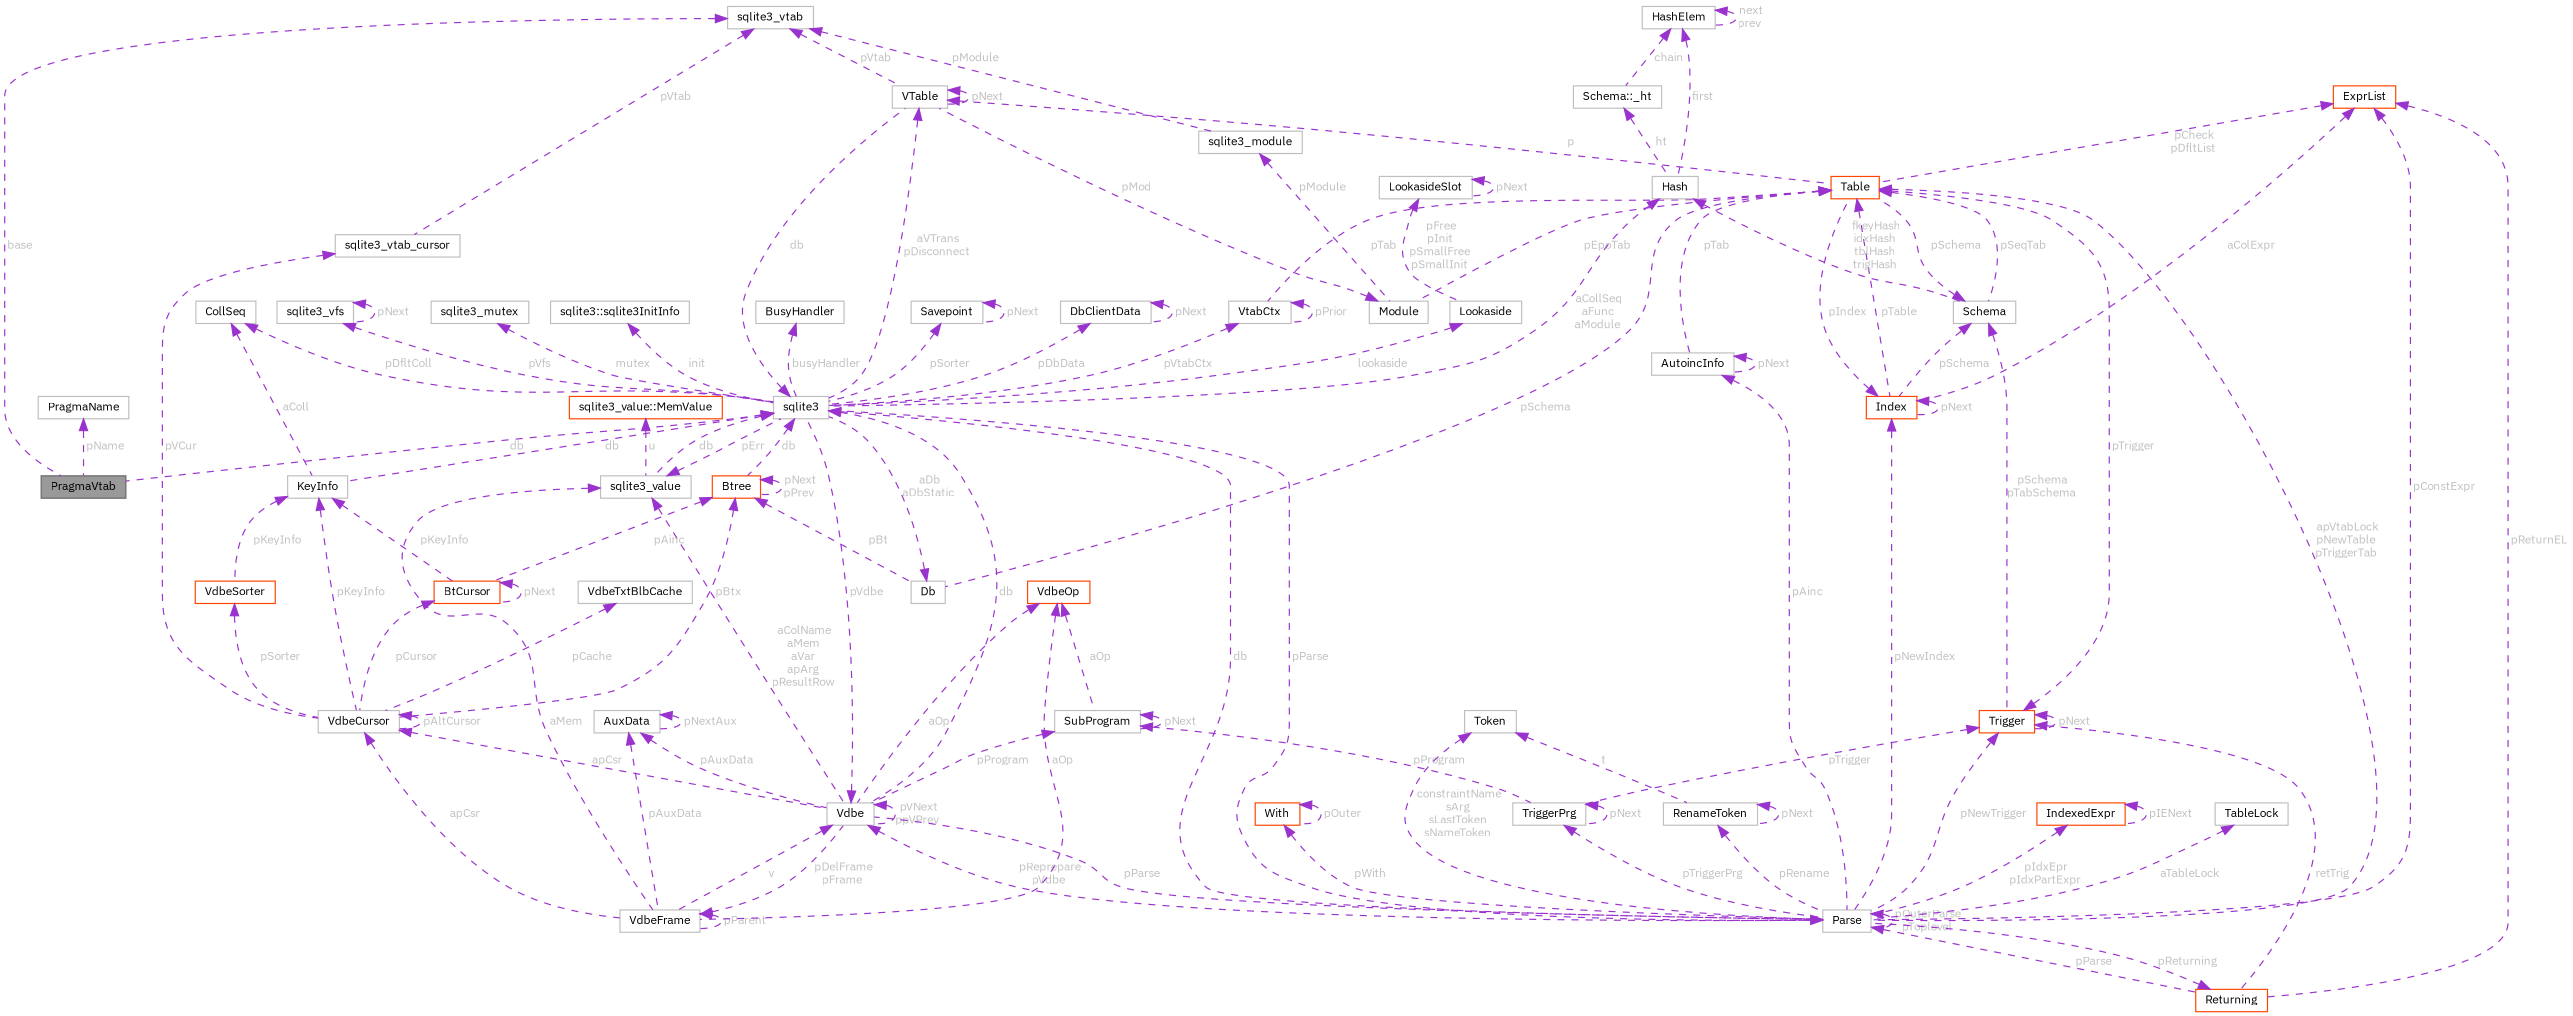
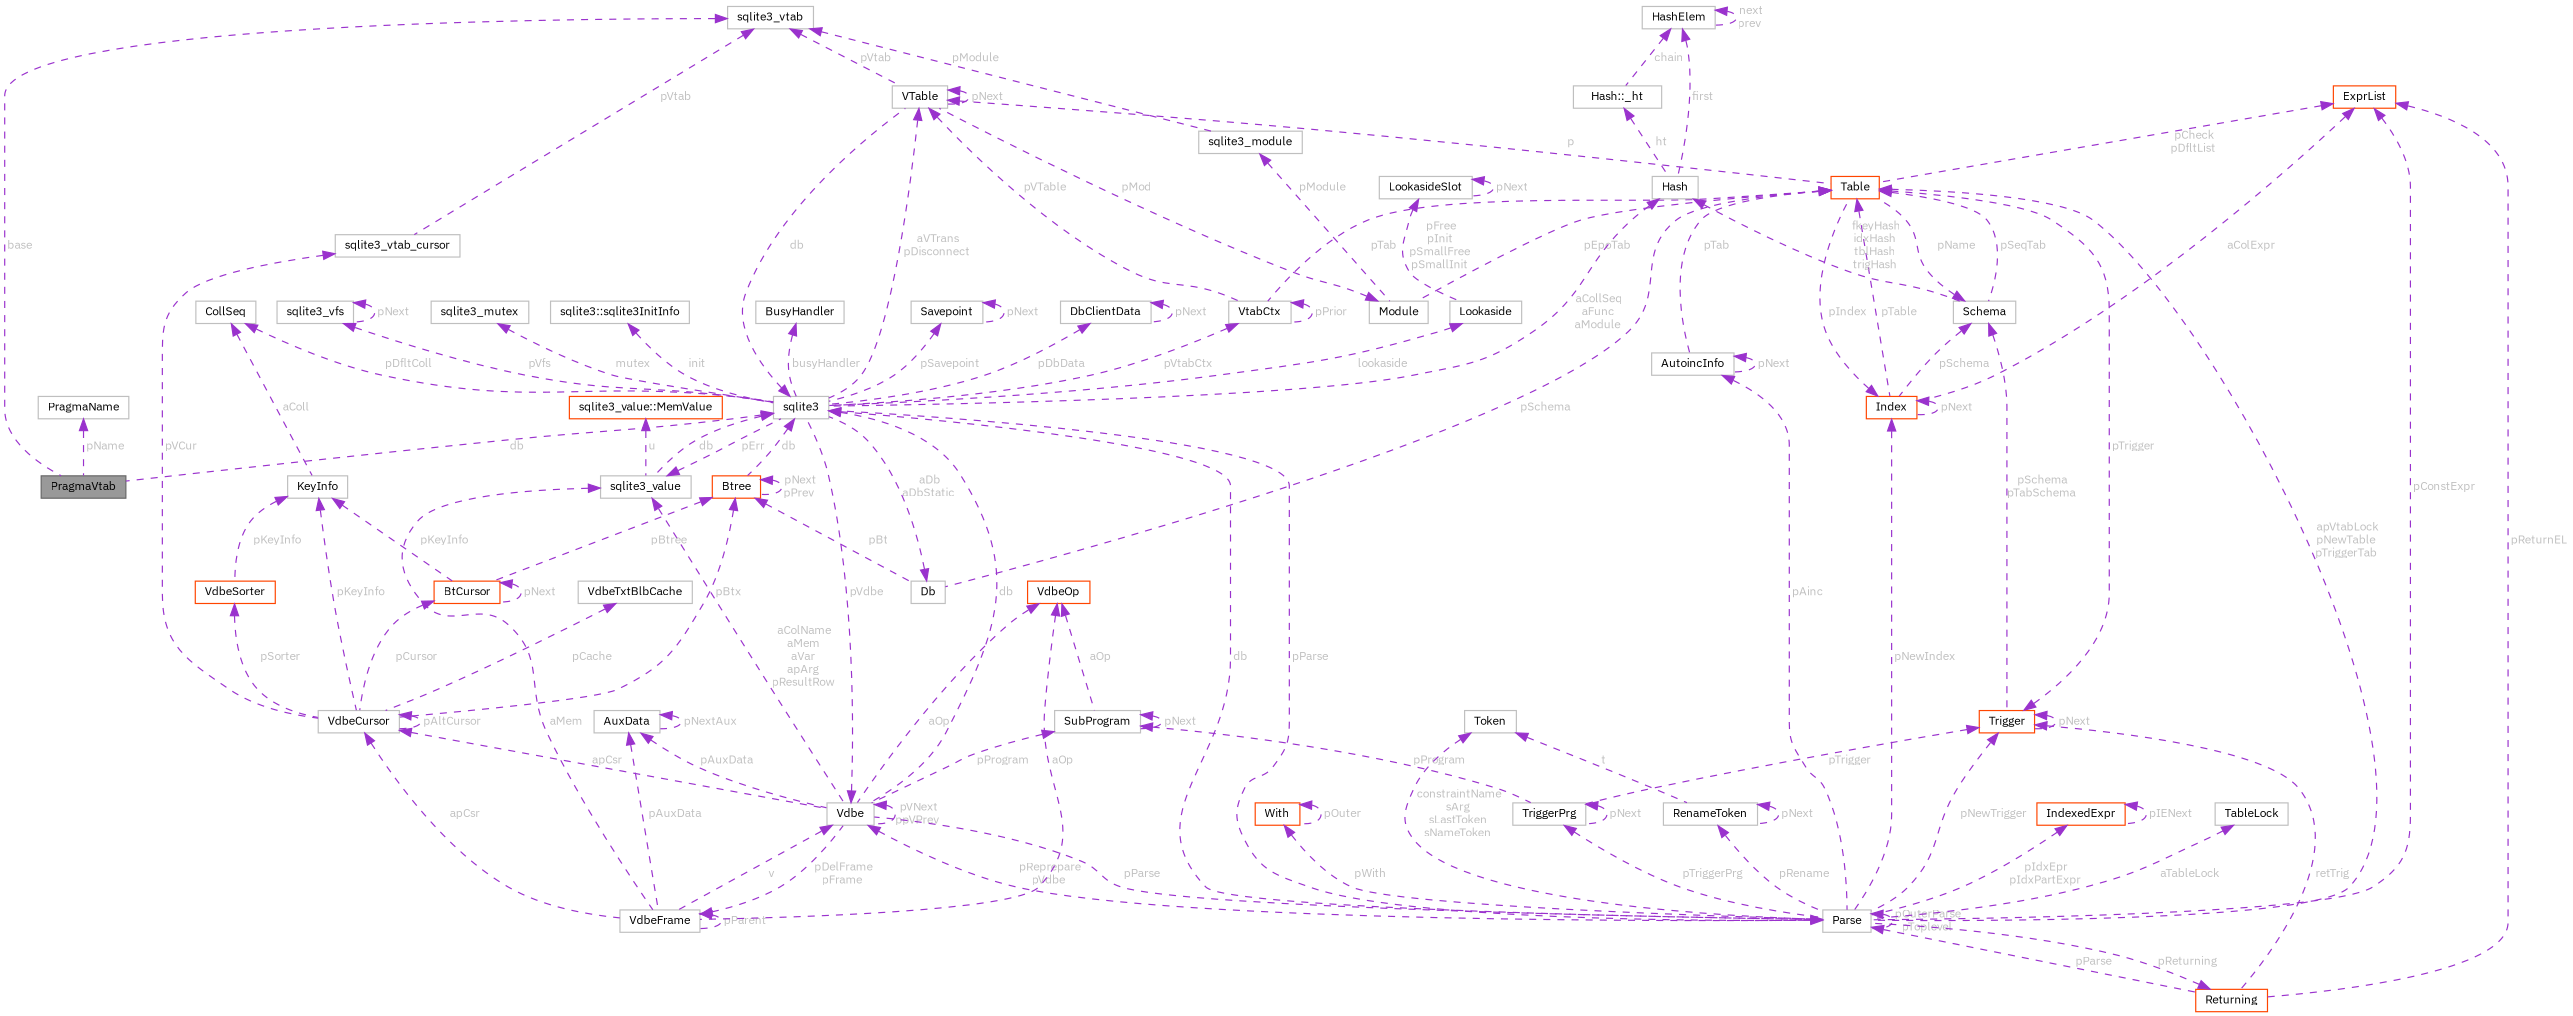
node "Schema::_ht": label "Schema::_ht" -> "Hash::_ht"
edge "VtabCtx" -> "VTable": added, label "pVTable"
edge "Table" -> "Schema": label " pSchema" -> " pName"
edge "sqlite3" -> "Savepoint": label " pSorter" -> " pSavepoint"
edge "KeyInfo" -> "sqlite3": removed, label "db"
edge "BtCursor" -> "Btree": label " pAinc" -> " pBtree"
